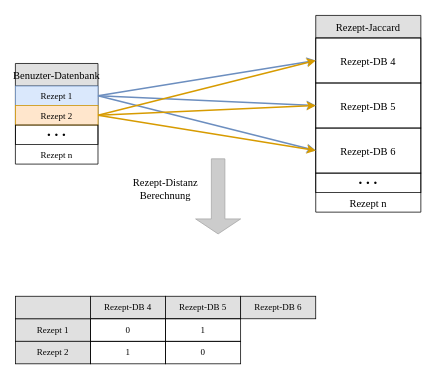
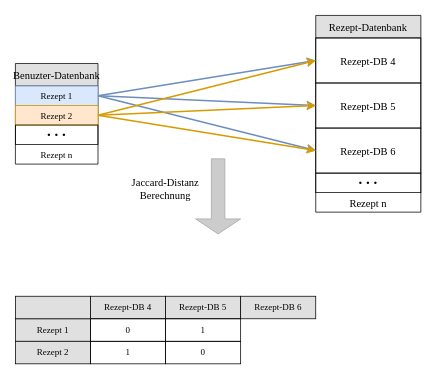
node "Rezept-Jaccard": label "Rezept-Jaccard" -> "Rezept-Datenbank"
node "Rezept-Distanz Berechnung": label "Rezept-Distanz Berechnung" -> "Jaccard-Distanz Berechnung"
